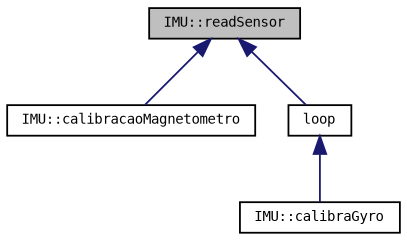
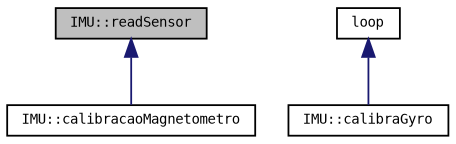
edge "loop" -> "IMU::readSensor": removed
